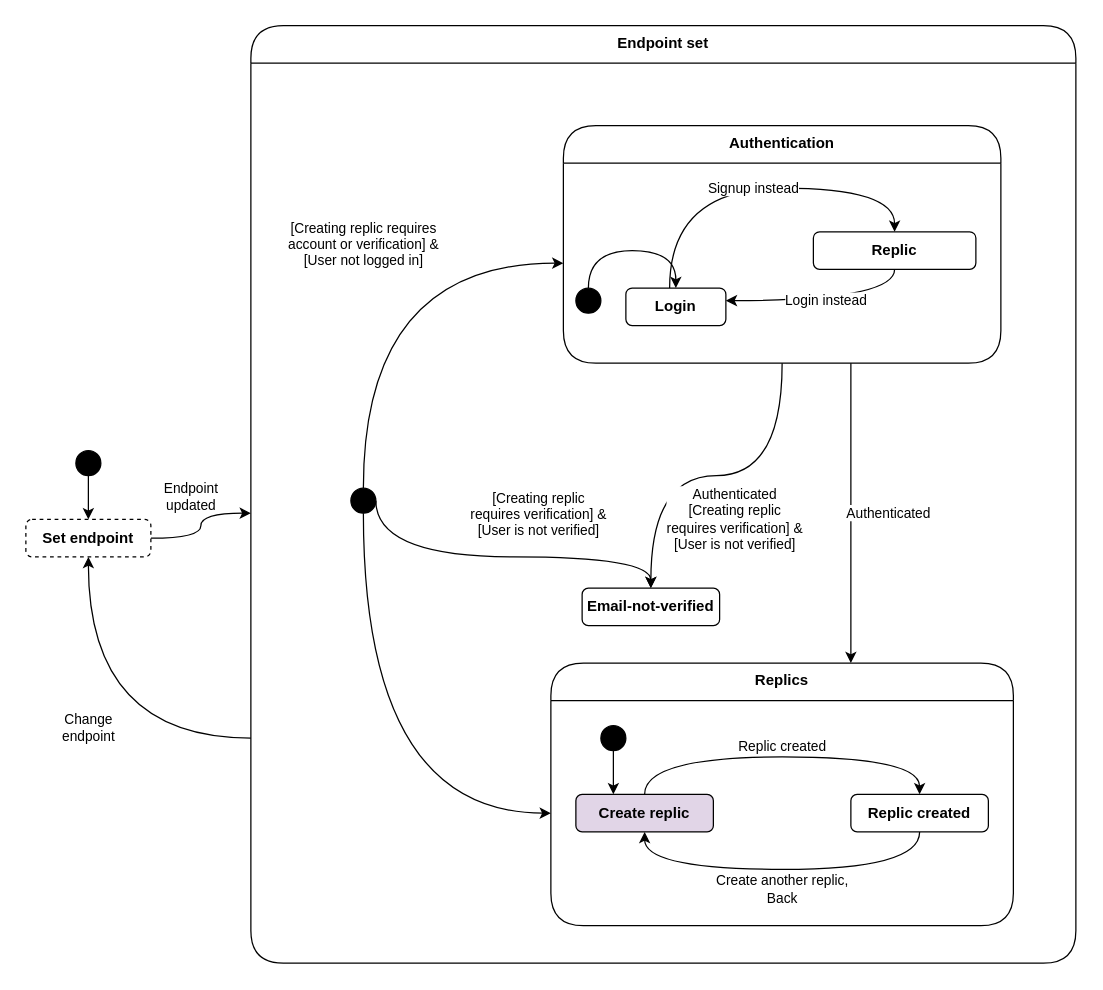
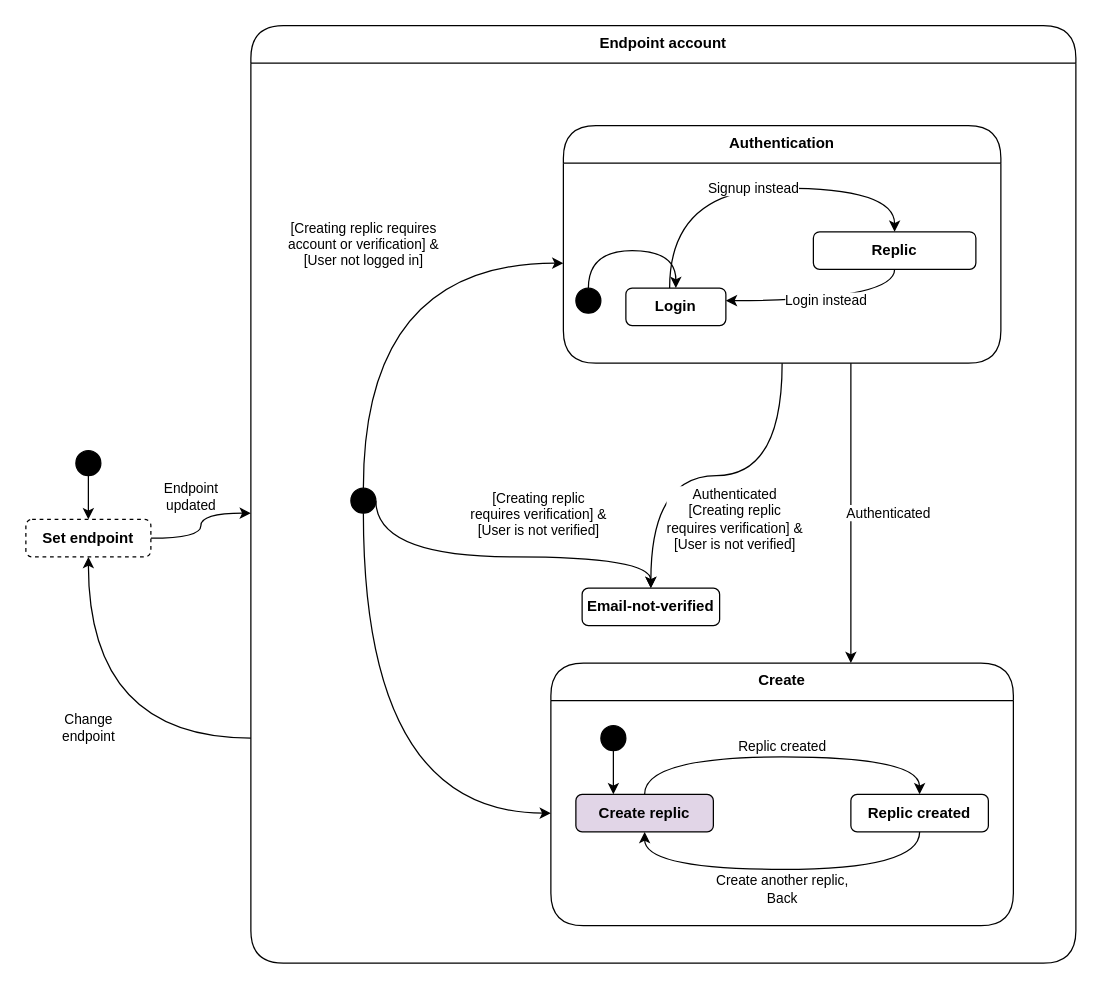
node "Endpoint set": label "Endpoint set" -> "Endpoint account"
node "Replics": label "Replics" -> "Create"
